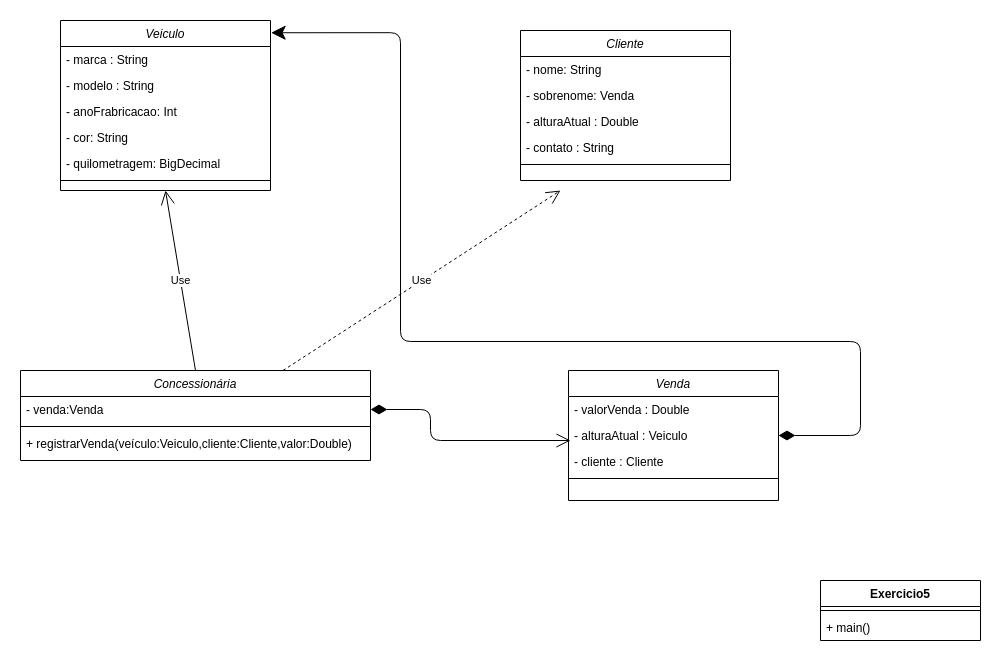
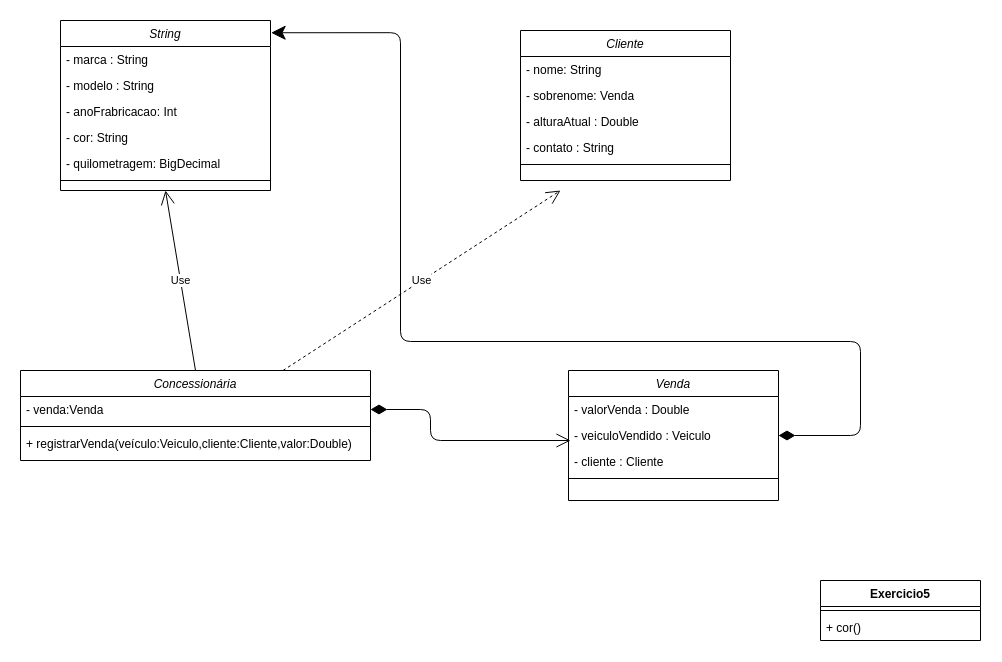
node "Veiculo": label "Veiculo" -> "String"
node "- alturaAtual : Veiculo": label "- alturaAtual : Veiculo" -> "- veiculoVendido : Veiculo"
node "+ main()": label "+ main()" -> "+ cor()"
